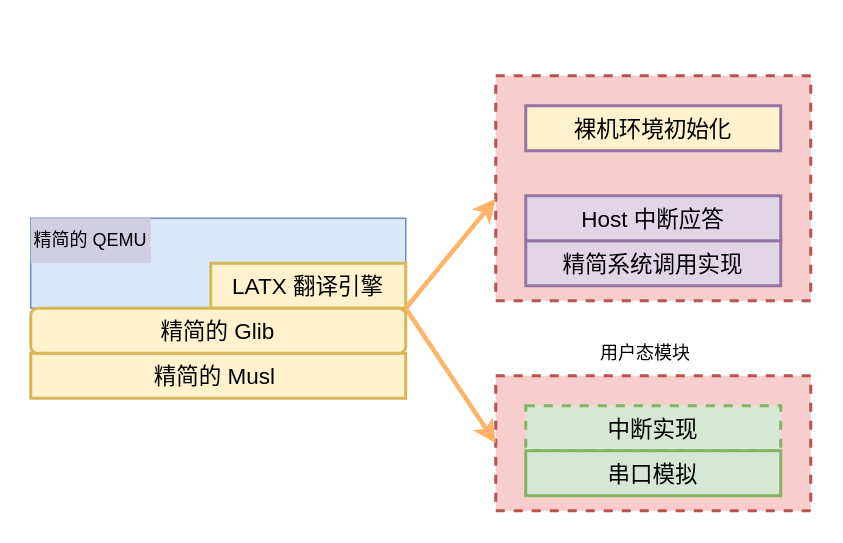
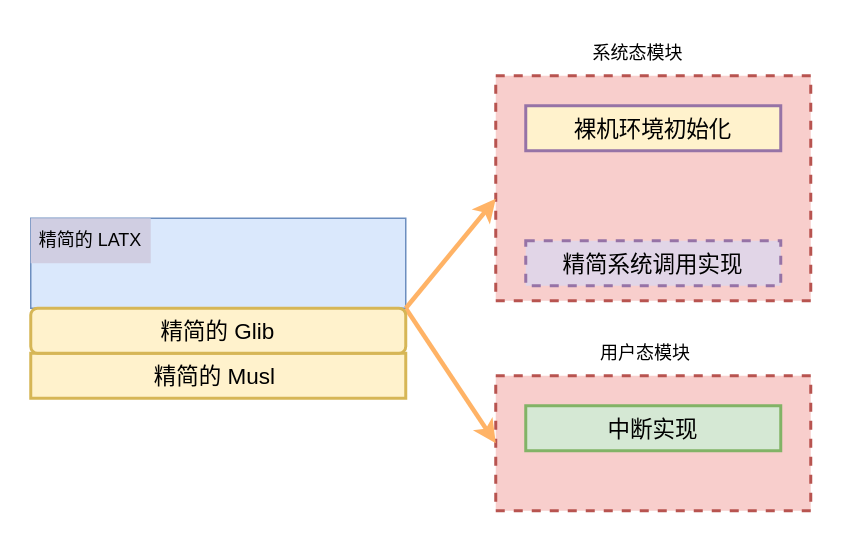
node "系统态模块": added
node "Host 中断应答": removed
node "精简的 QEMU": label "精简的 QEMU" -> "精简的 LATX"
node "精简系统调用实现": style solid -> dashed
node "LATX 翻译引擎": removed
node "中断实现": style dashed -> solid
node "串口模拟": removed
